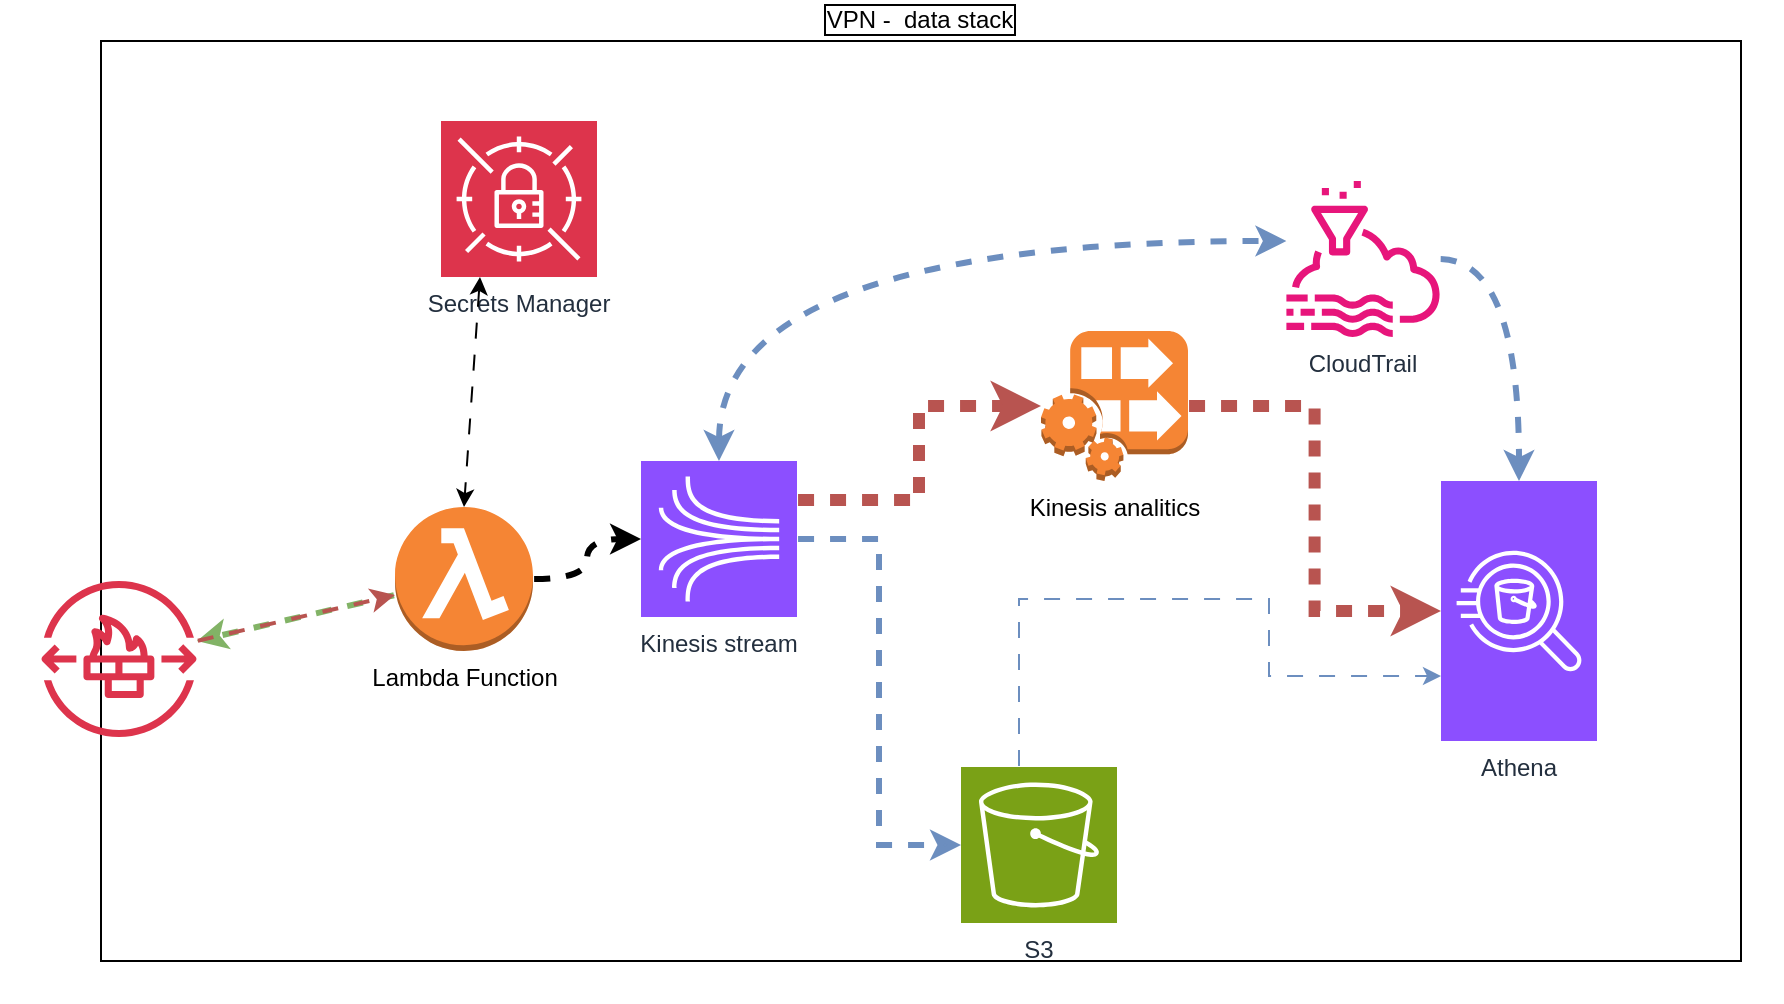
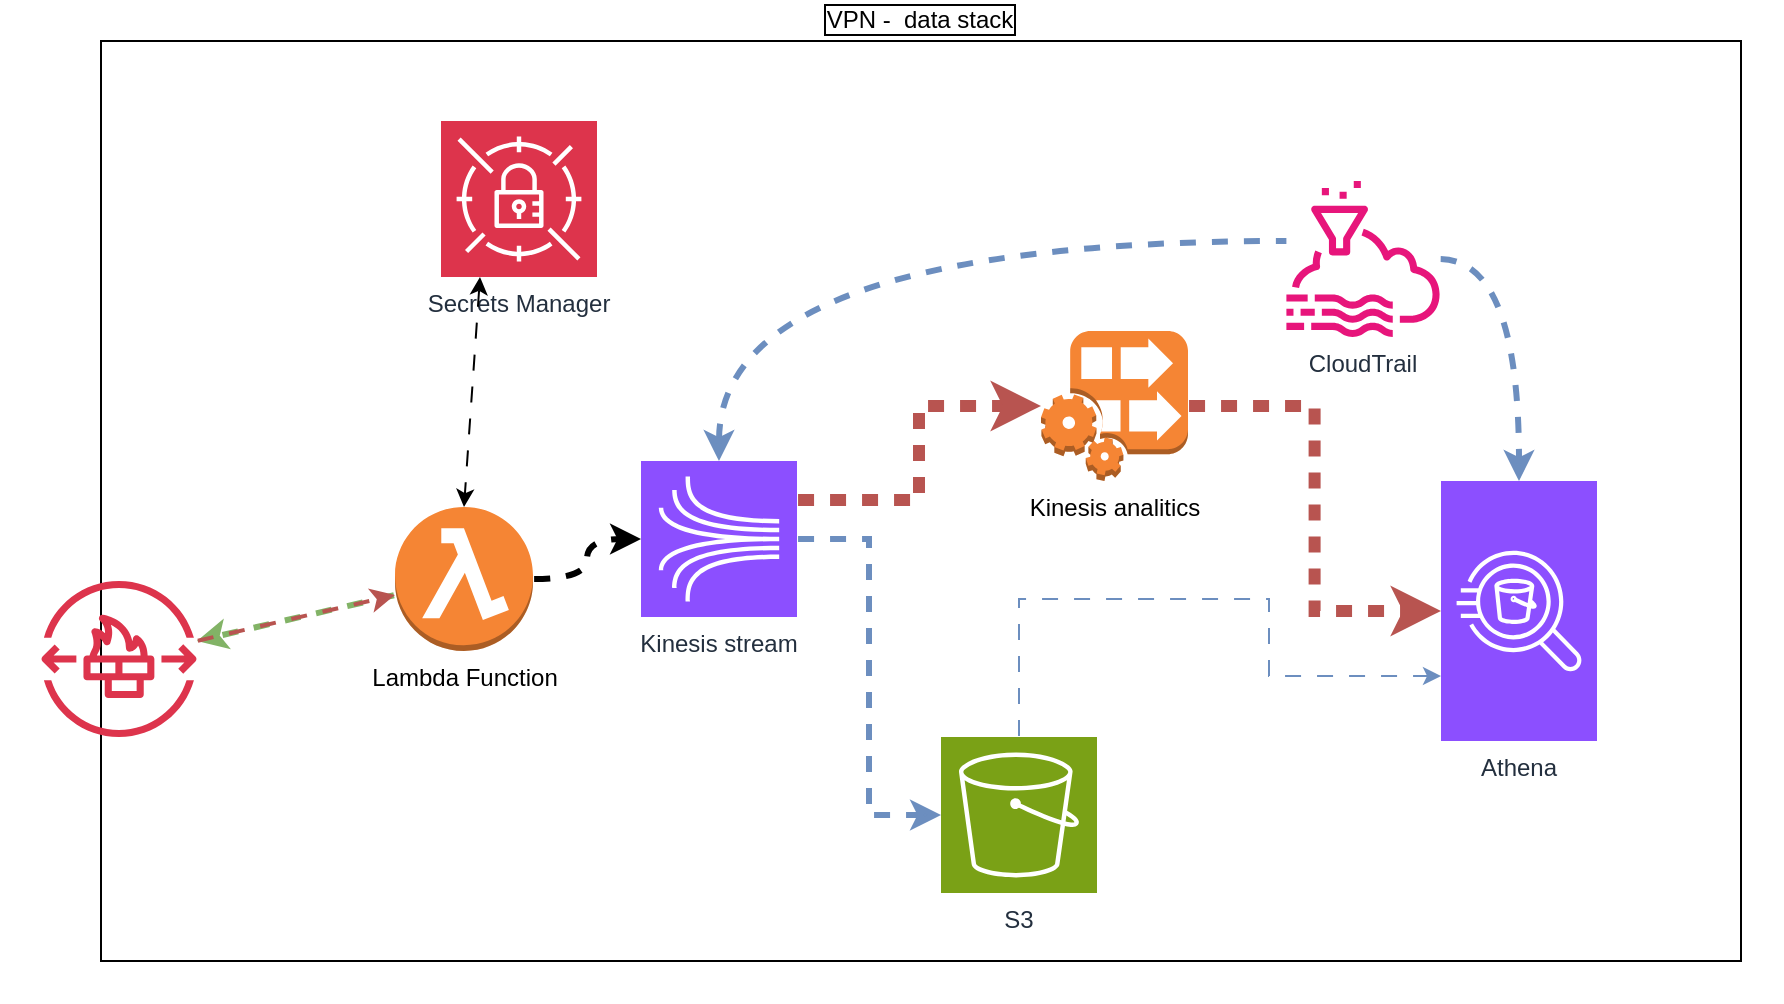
edge "CloudTrail" -- "Kinesis stream": arrowhead classic -> none
node "S3": moved (1039, 845) -> (1019, 815)
